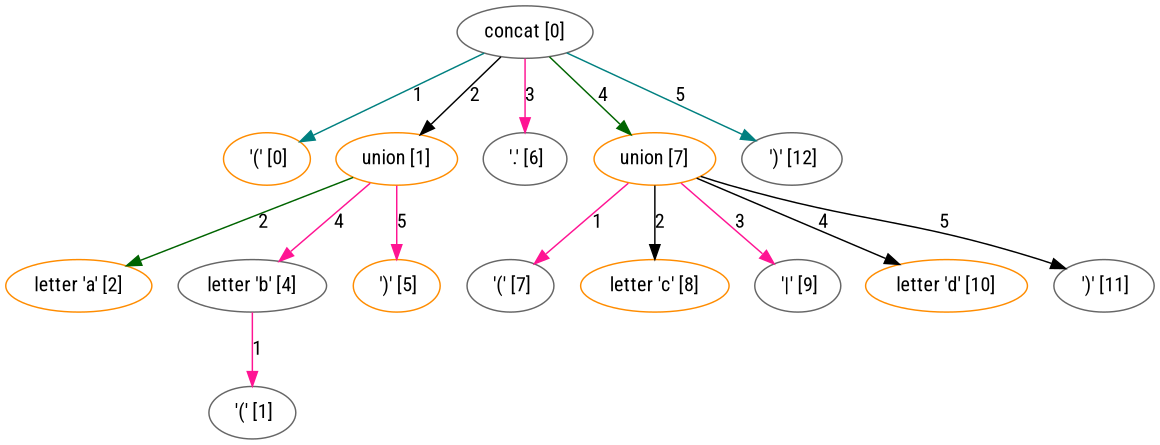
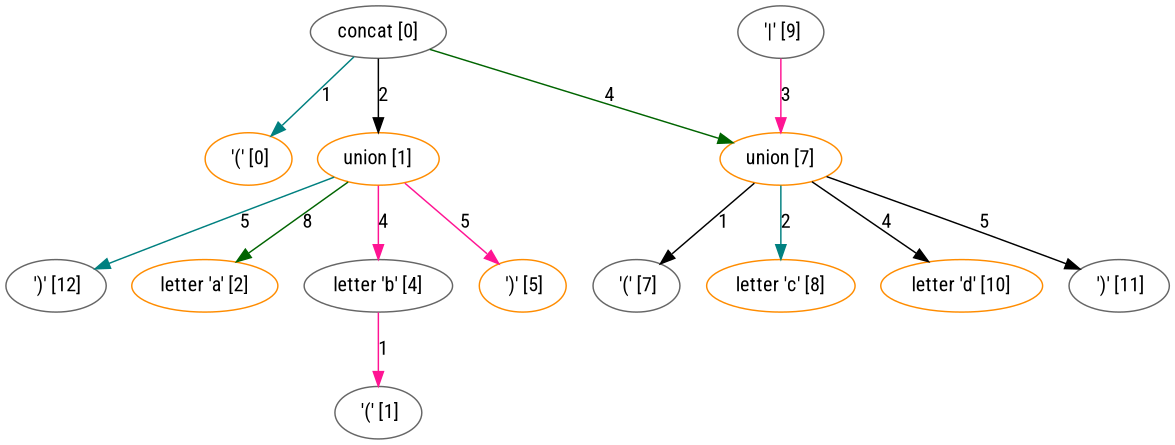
edge "concat [0]" -> "')' [12]": now "union [1]" -> "')' [12]"
node "'.' [6]": removed
edge "union [7]" -> "letter 'c' [8]": color black -> teal
edge "union [7]" -> "'(' [7]": color deeppink -> black
edge "union [7]" -> "'|' [9]": reversed
edge "union [1]" -> "letter 'a' [2]": label "2" -> "8"
